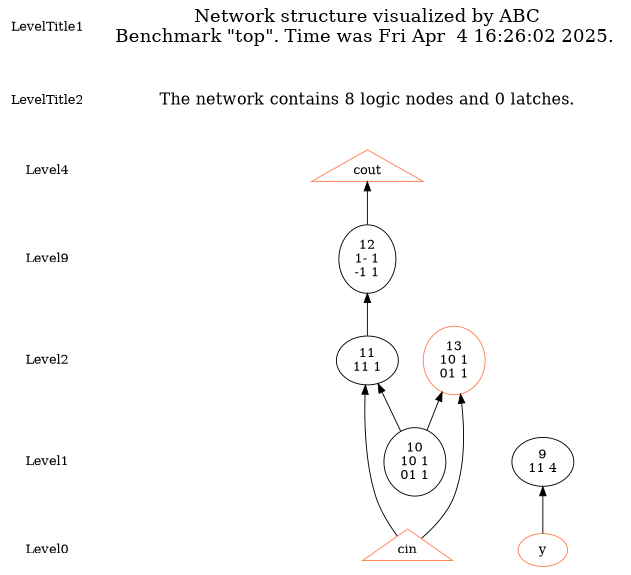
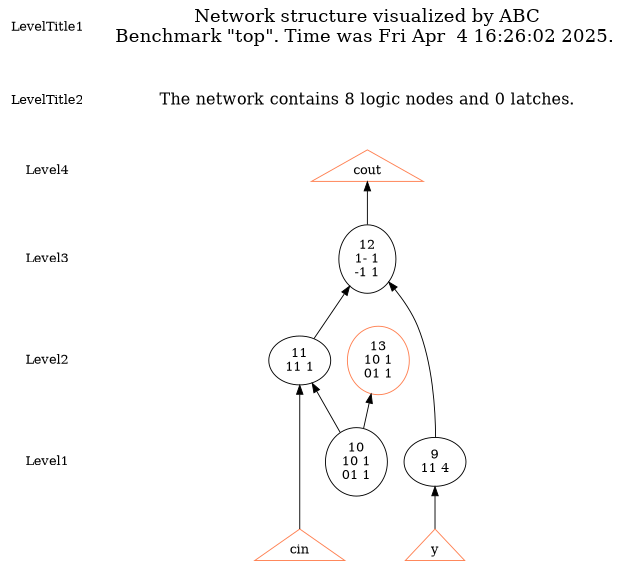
node "Level9": label "Level9" -> "Level3"
edge "9 11 4" -> "12 1- 1 -1 1": added
edge "cin" -> "13 10 1 01 1": removed
node "Level0": removed
node "y": shape ellipse -> triangle
